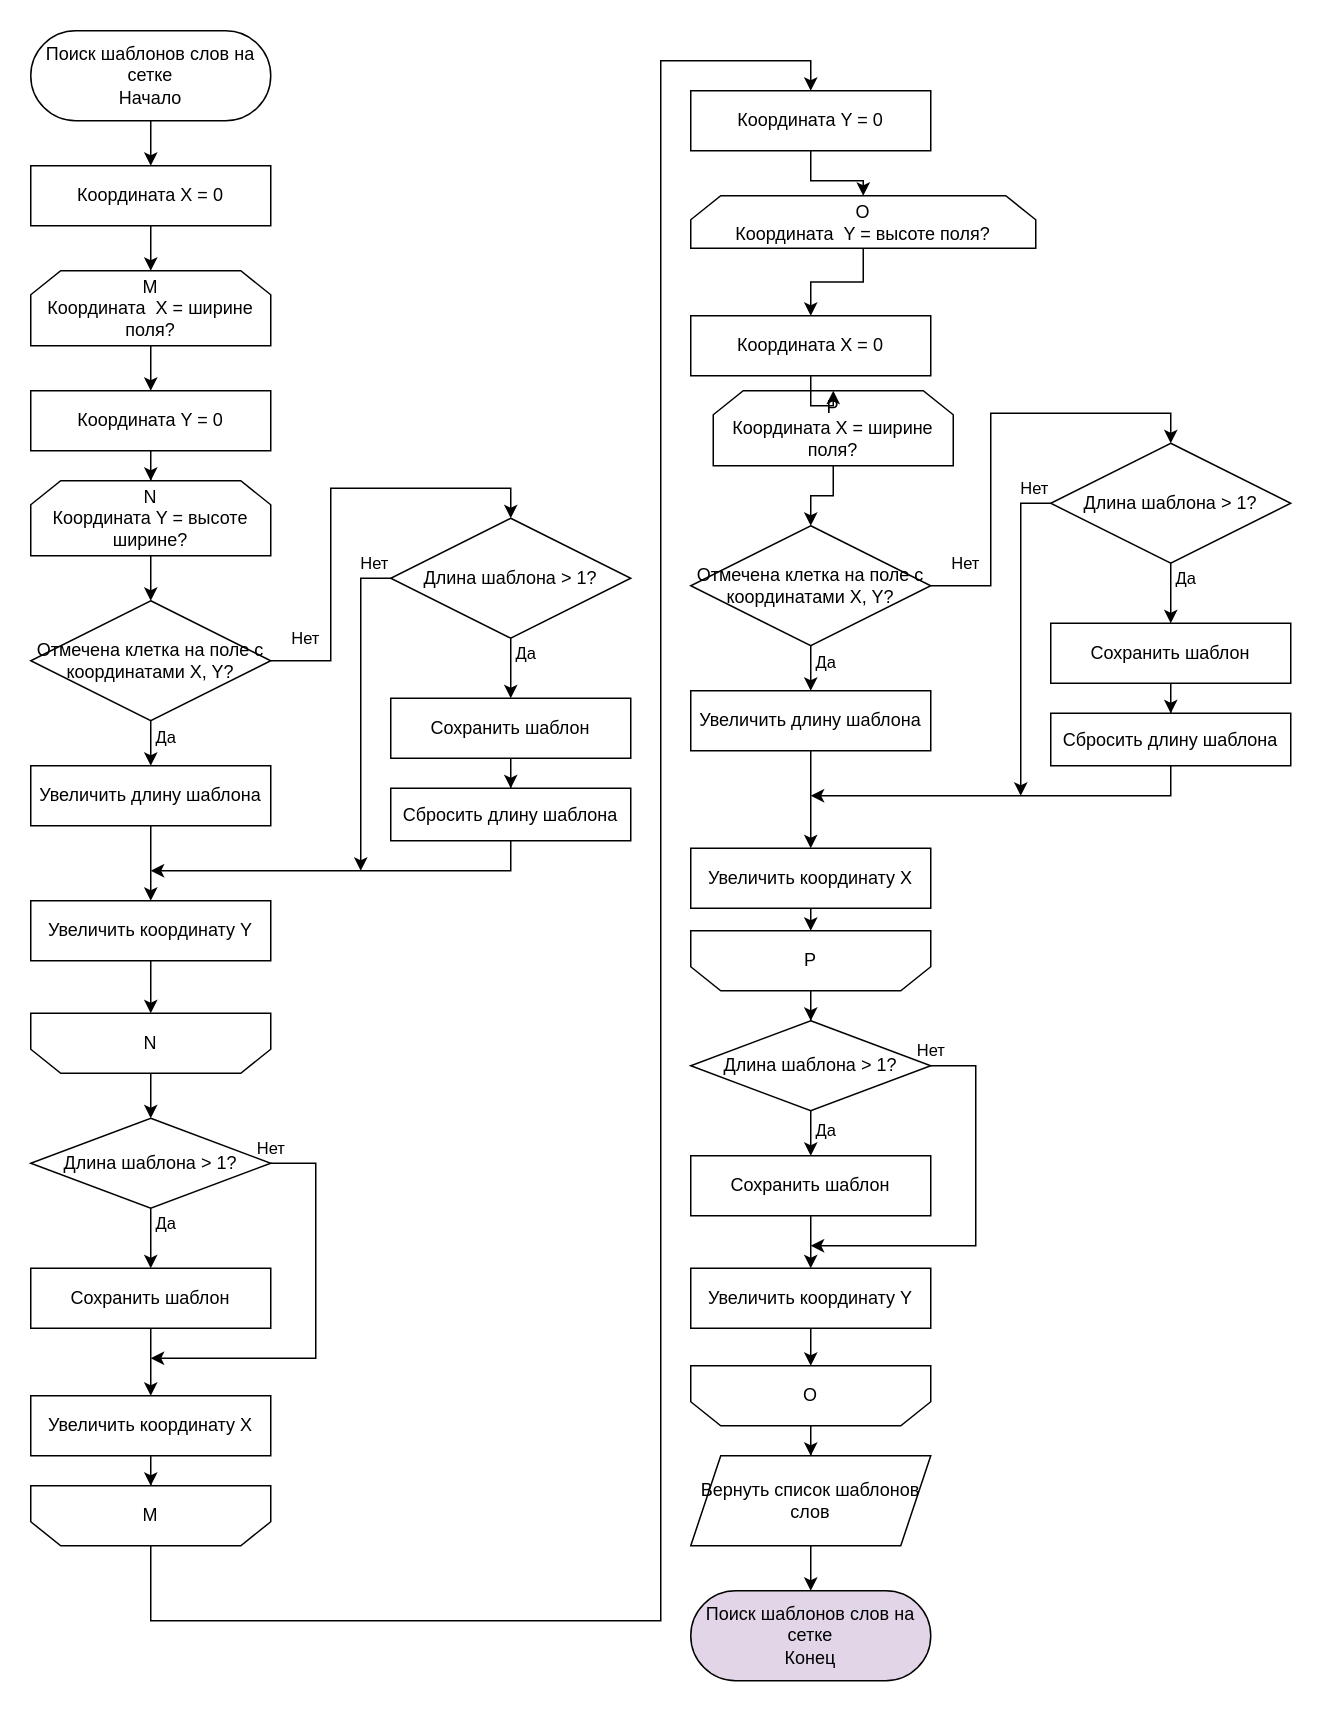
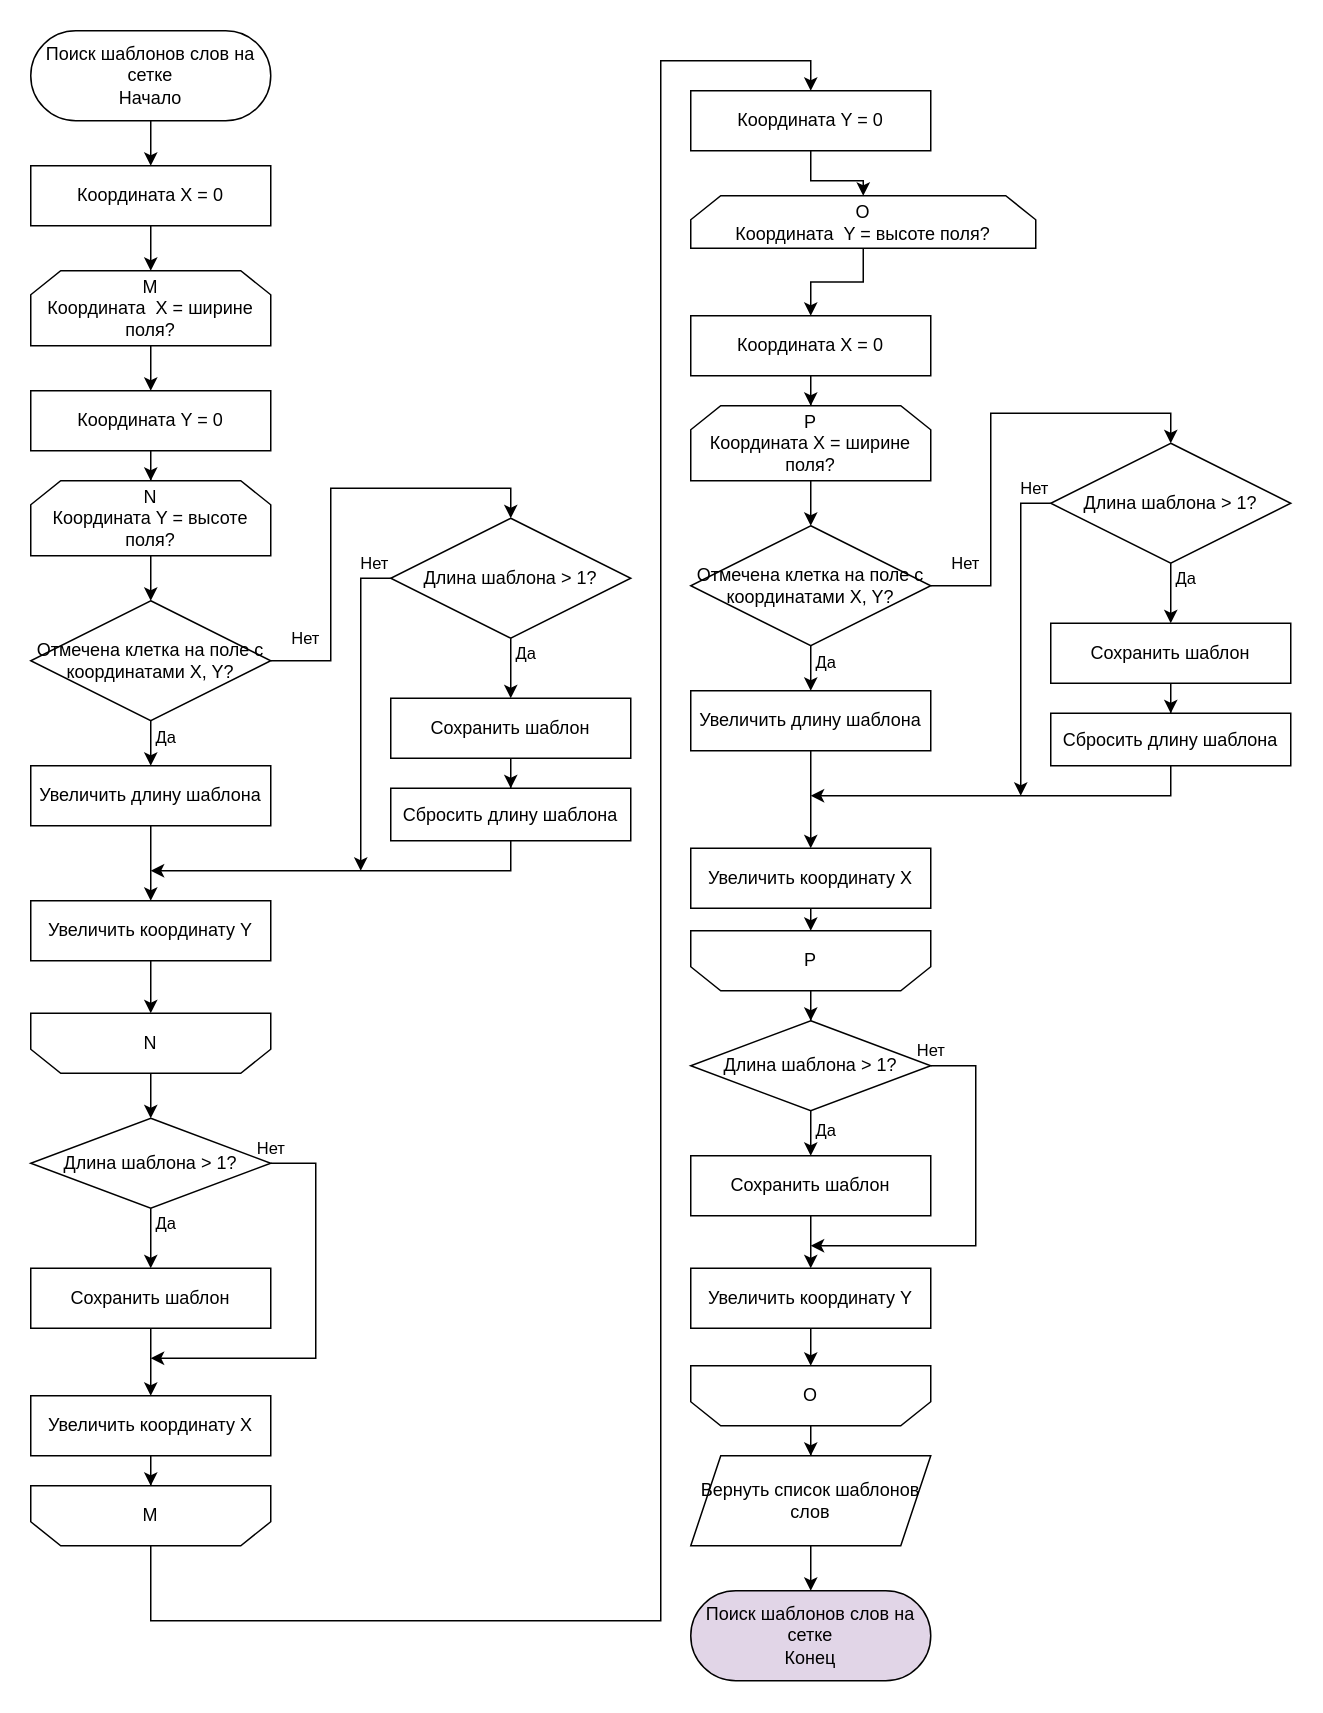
node "P Координата X = ширине поля?": moved (833, 428) -> (811, 443)
node "N Координата Y = высоте ширине?": label "N Координата Y = высоте ширине?" -> "N Координата Y = высоте поля?"
